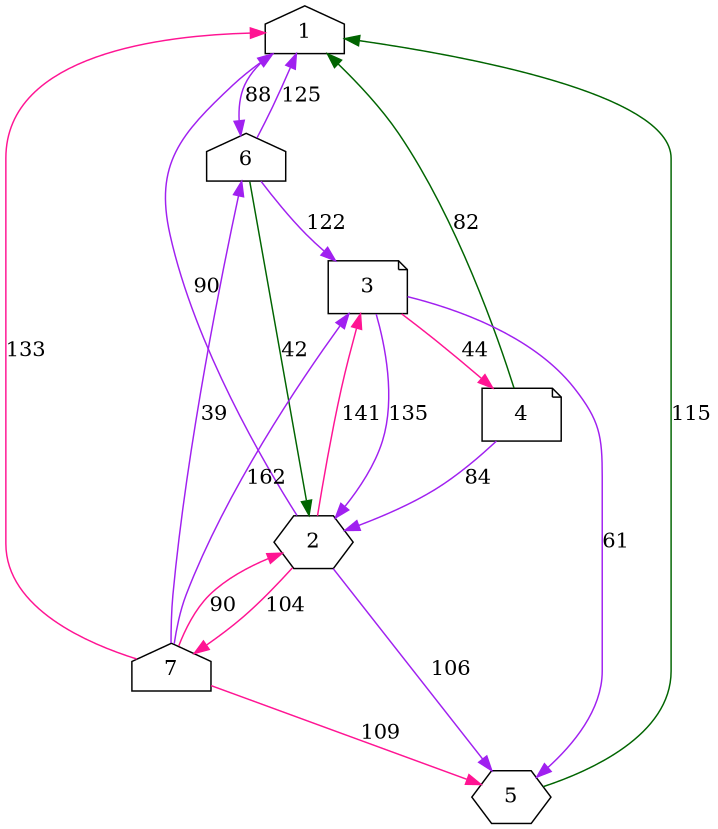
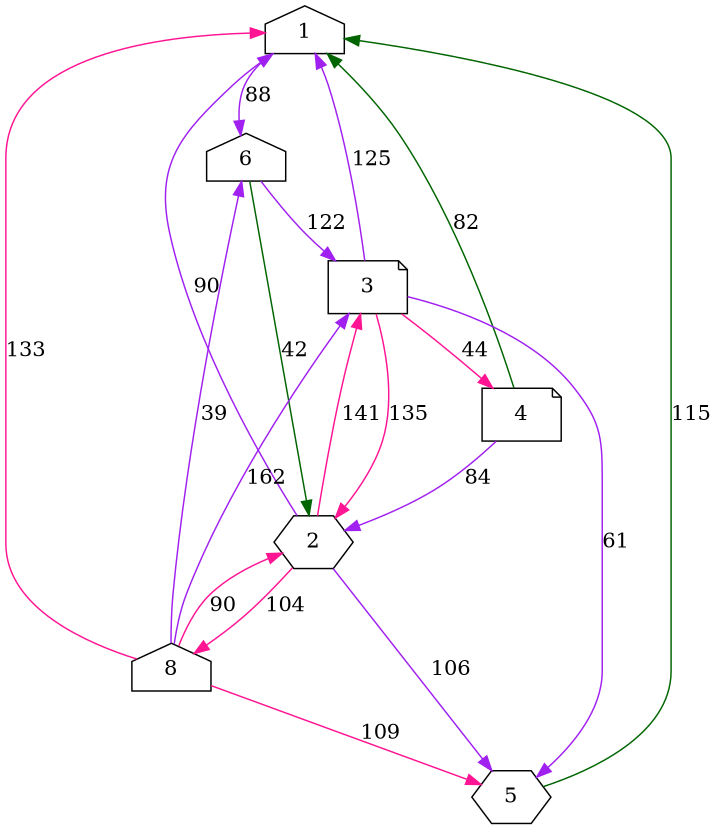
edge "6" -> "1": now "3" -> "1"
edge "3" -> "2": color purple -> deeppink
node "7": label "7" -> "8"
